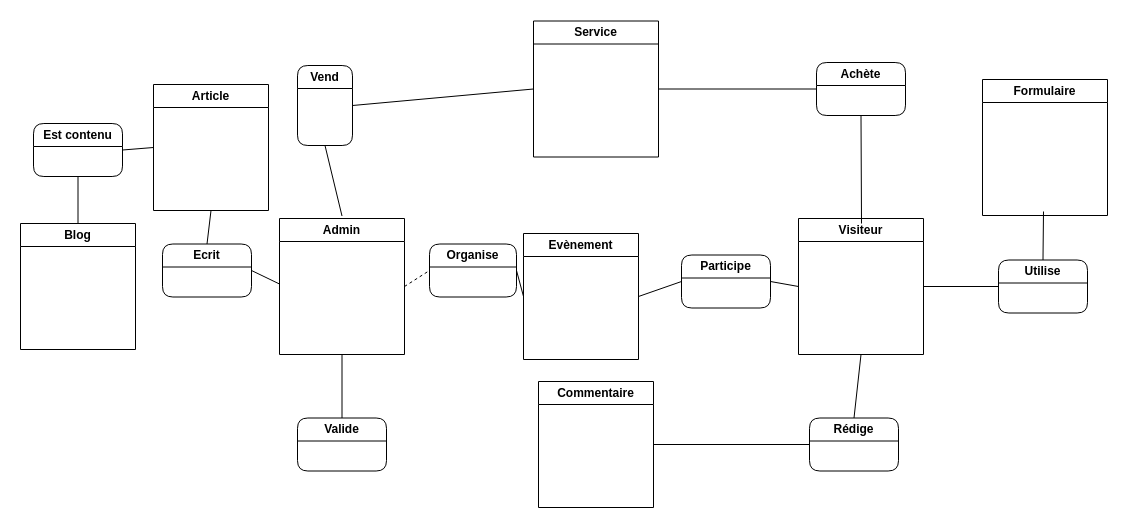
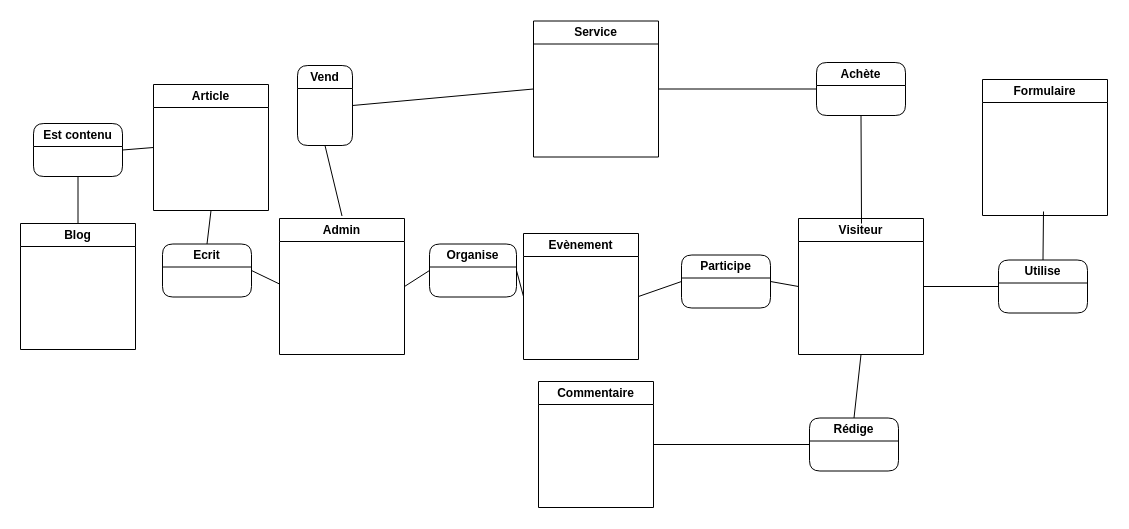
edge "Organise" -- "Admin": style dashed -> solid
edge "Admin" -- "Valide": removed
node "Valide": removed
